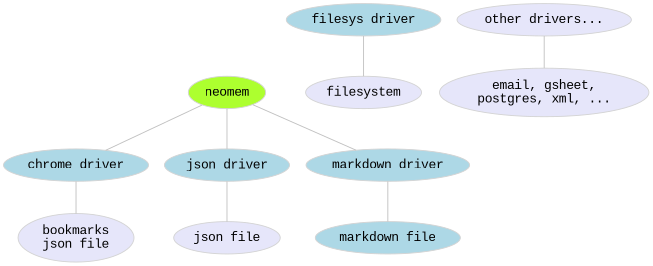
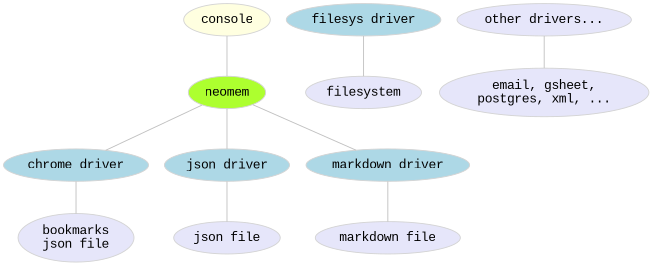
node "console": added
node "markdown file": fillcolor lightblue -> lavender
